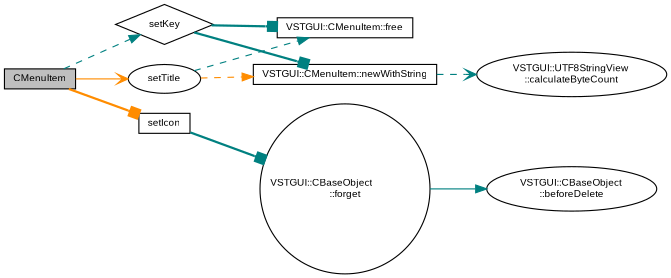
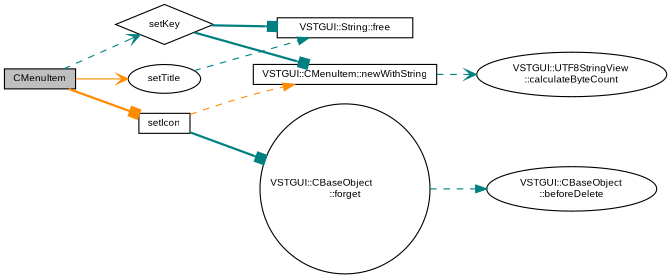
node "VSTGUI::CMenuItem::free": label "VSTGUI::CMenuItem::free" -> "VSTGUI::String::free"
edge "CMenuItem" -> "setKey": arrowhead normal -> vee
edge "setTitle" -> "VSTGUI::CMenuItem::newWithString": now "setIcon" -> "VSTGUI::CMenuItem::newWithString"
edge "VSTGUI::CBaseObject ::forget" -> "VSTGUI::CBaseObject ::beforeDelete": style solid -> dashed
